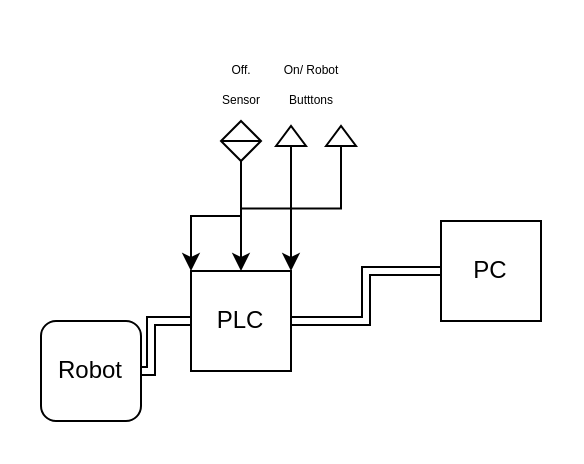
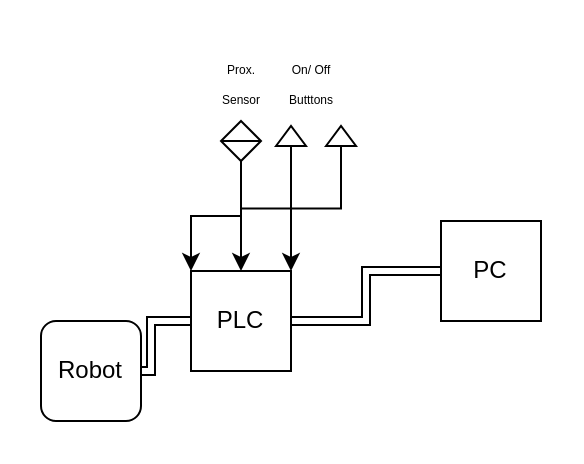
node "Off. Sensor": label "Off. Sensor" -> "Prox. Sensor"
node "On/ Robot Butttons": label "On/ Robot Butttons" -> "On/ Off Butttons"
